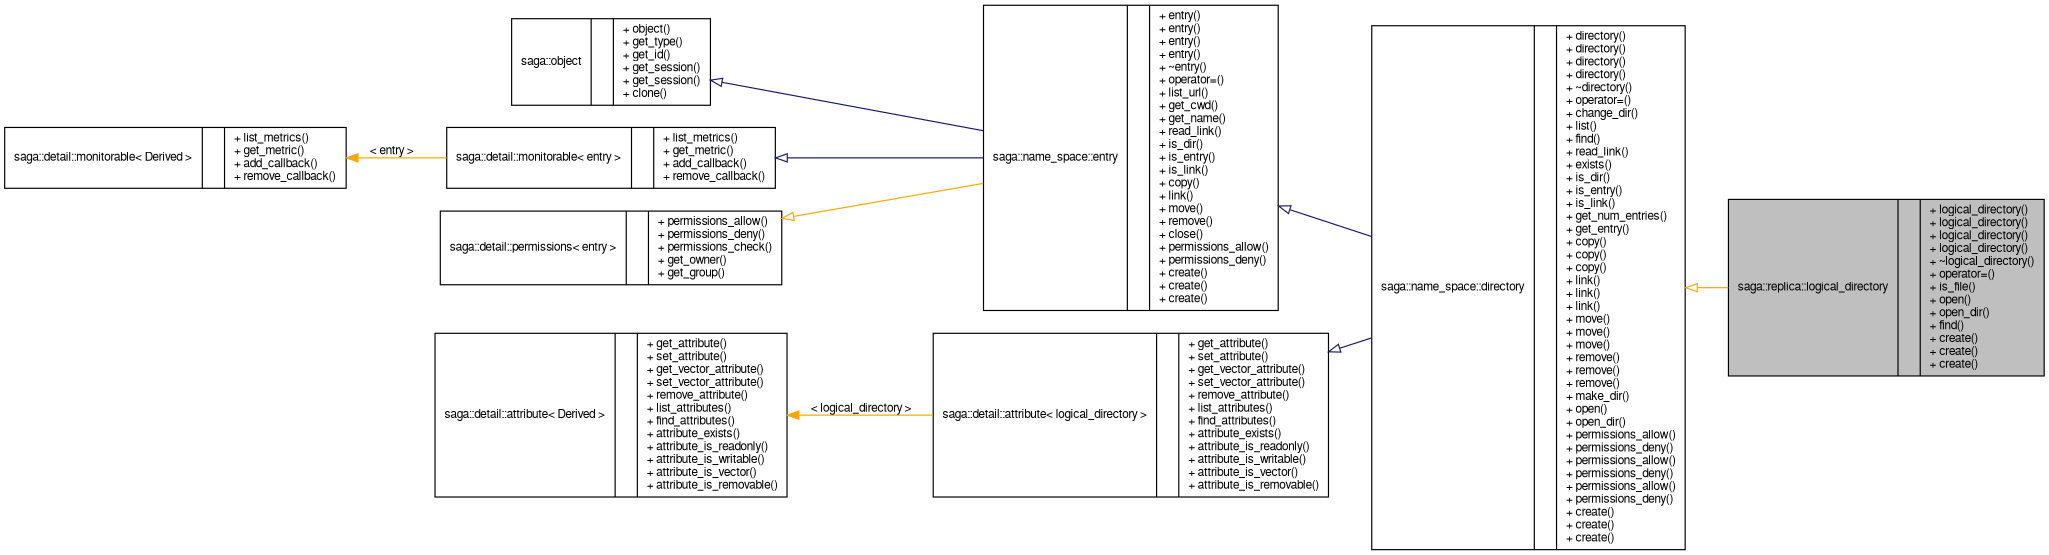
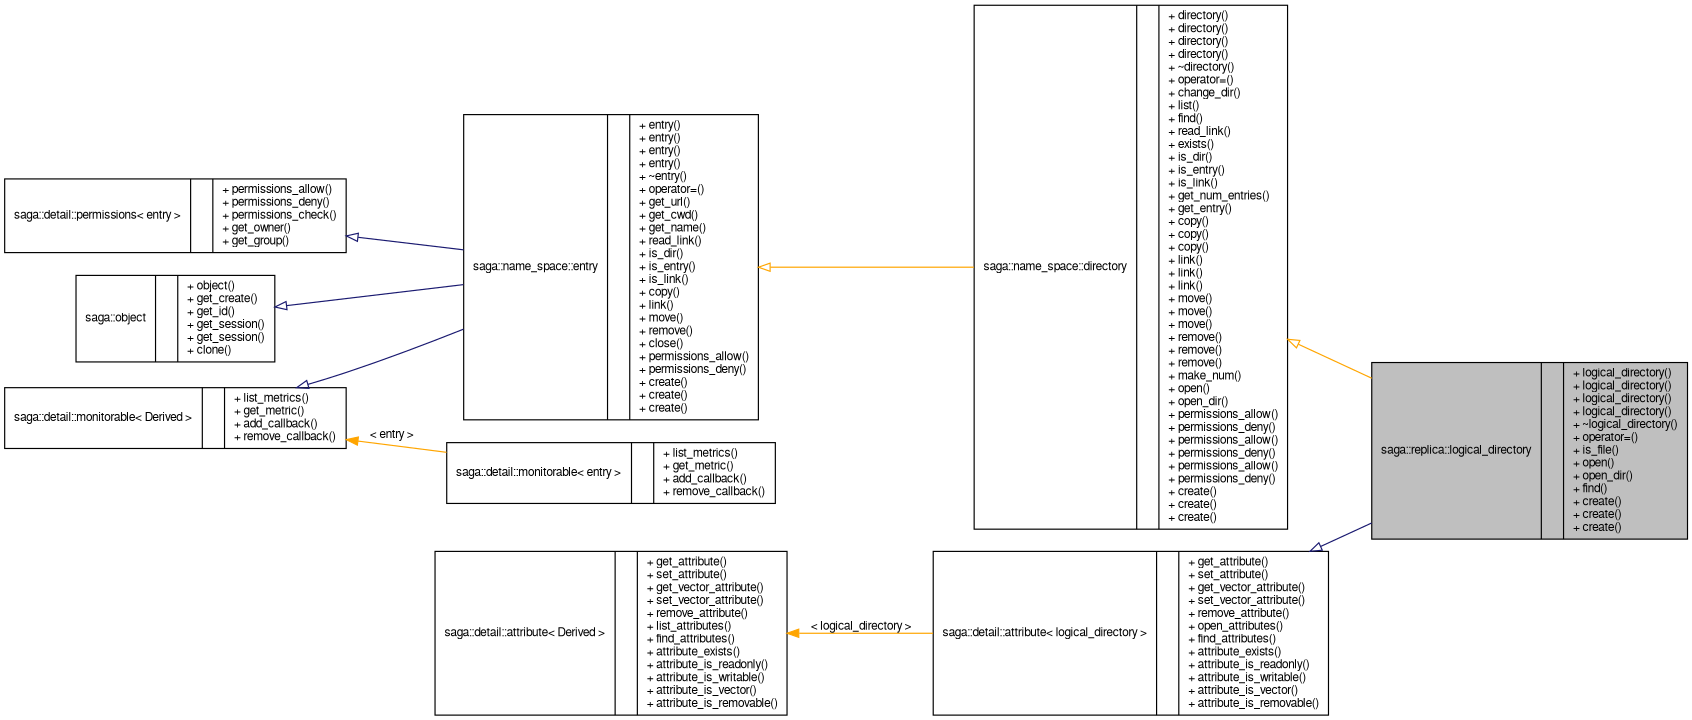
node "saga::object": text "+ get_type()" -> "+ get_create()"
node "saga::name_space::entry": text "+ list_url()" -> "+ get_url()"
edge "saga::name_space::entry" -> "saga::detail::monitorable< entry >": now "saga::name_space::entry" -> "saga::detail::monitorable< Derived >"
edge "saga::name_space::entry" -> "saga::detail::permissions< entry >": color orange -> midnightblue
edge "saga::name_space::directory" -> "saga::name_space::entry": color midnightblue -> orange
edge "saga::name_space::directory" -> "saga::detail::attribute< logical_directory >": now "saga::replica::logical_directory" -> "saga::detail::attribute< logical_directory >"
node "saga::name_space::directory": text "+ make_dir()" -> "+ make_num()"
node "saga::detail::attribute< logical_directory >": text "+ list_attributes()" -> "+ open_attributes()"
